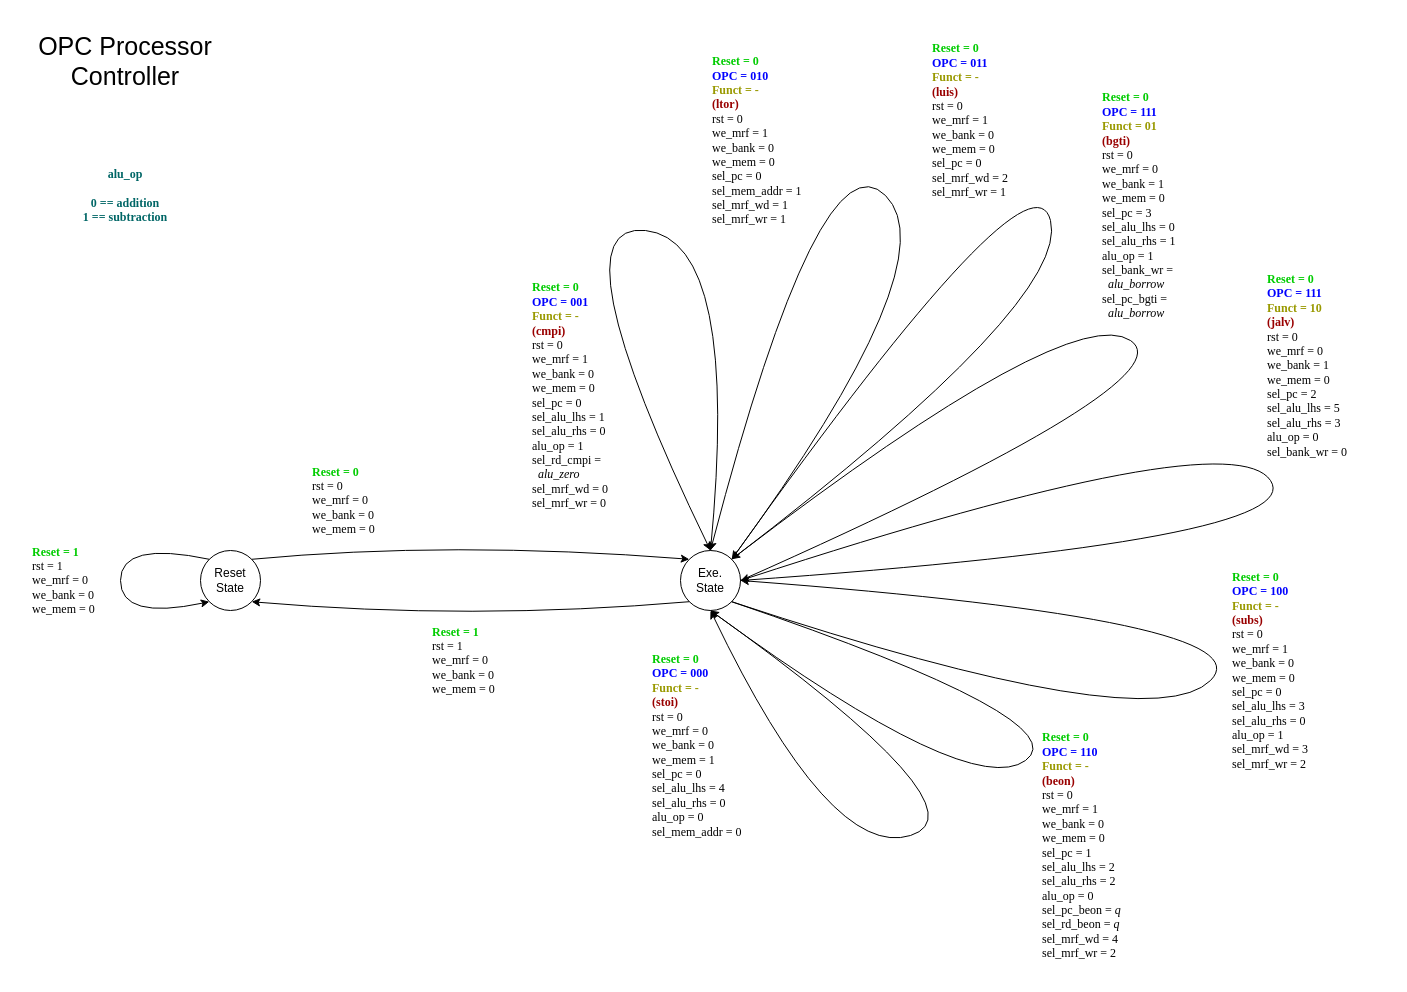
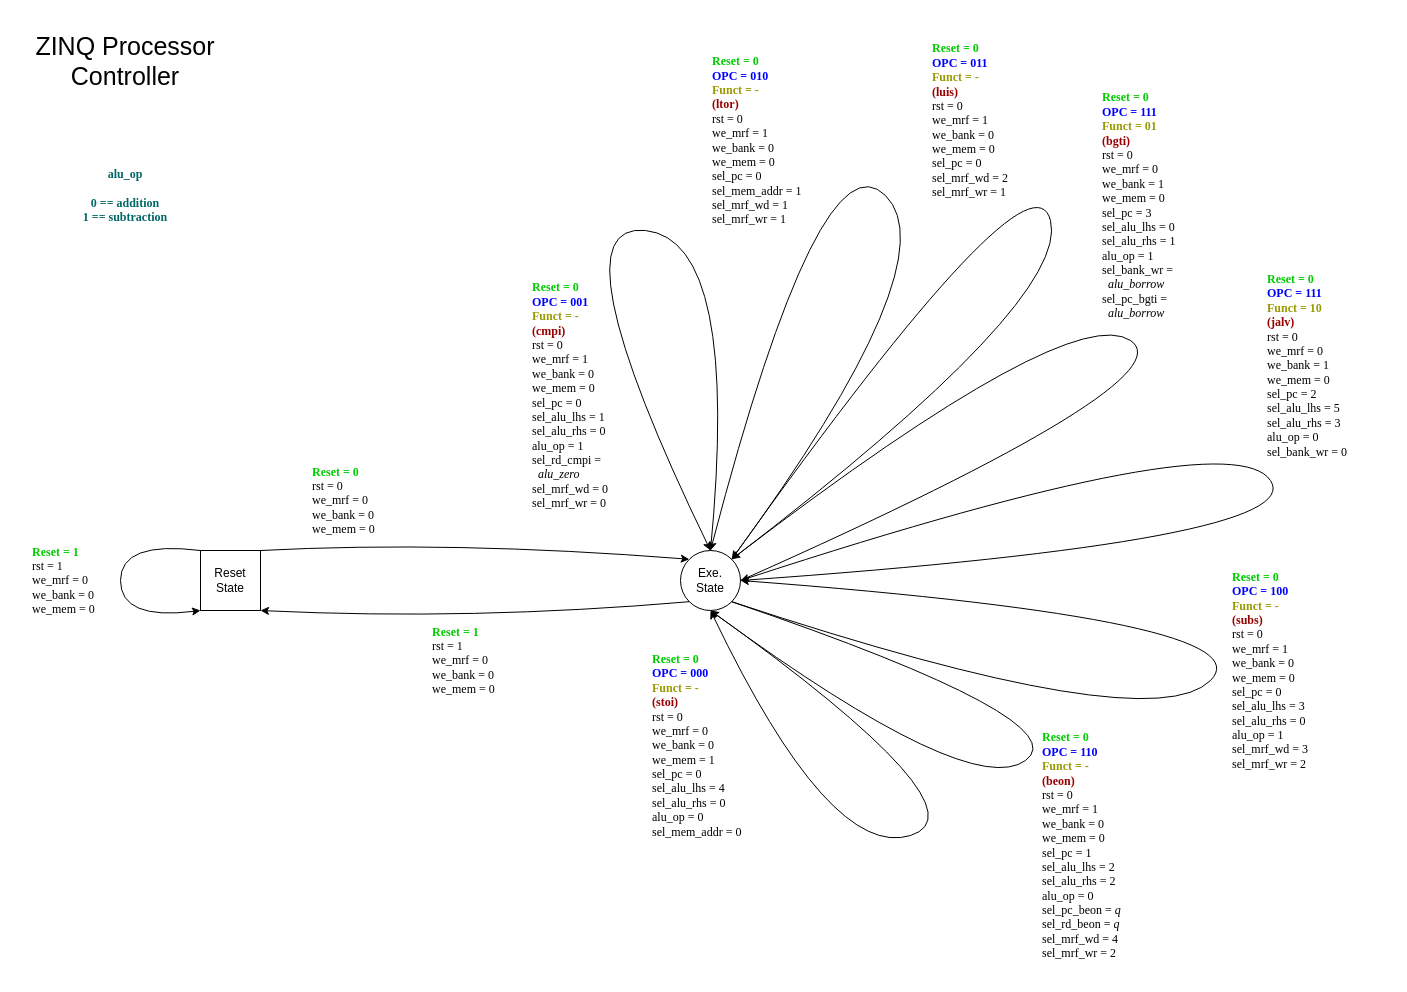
node "OPC Processor Controller": label "OPC Processor Controller" -> "ZINQ Processor Controller"
node "Reset State": shape ellipse -> rectangle
